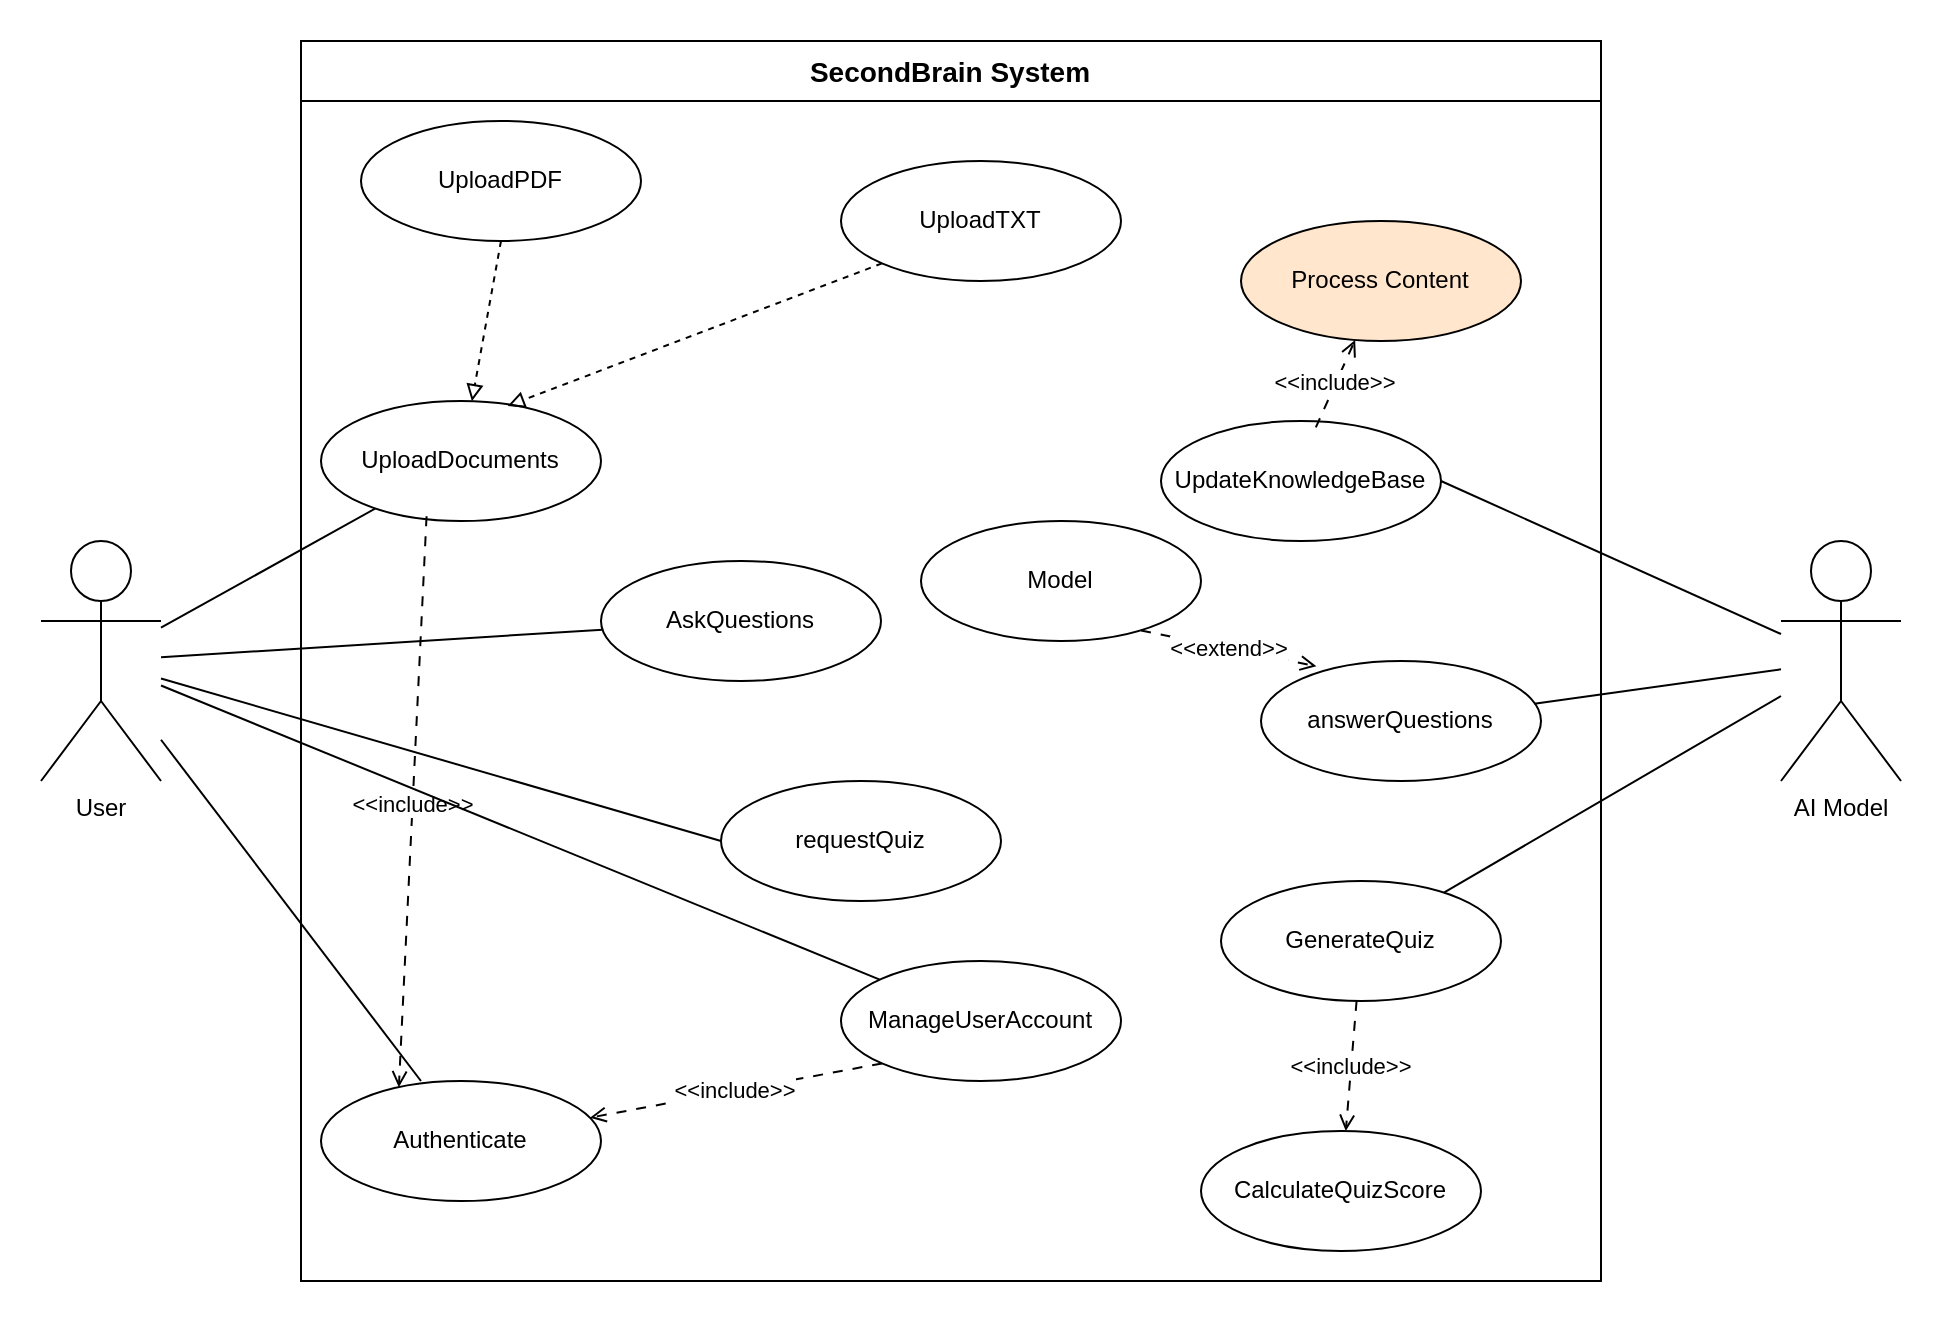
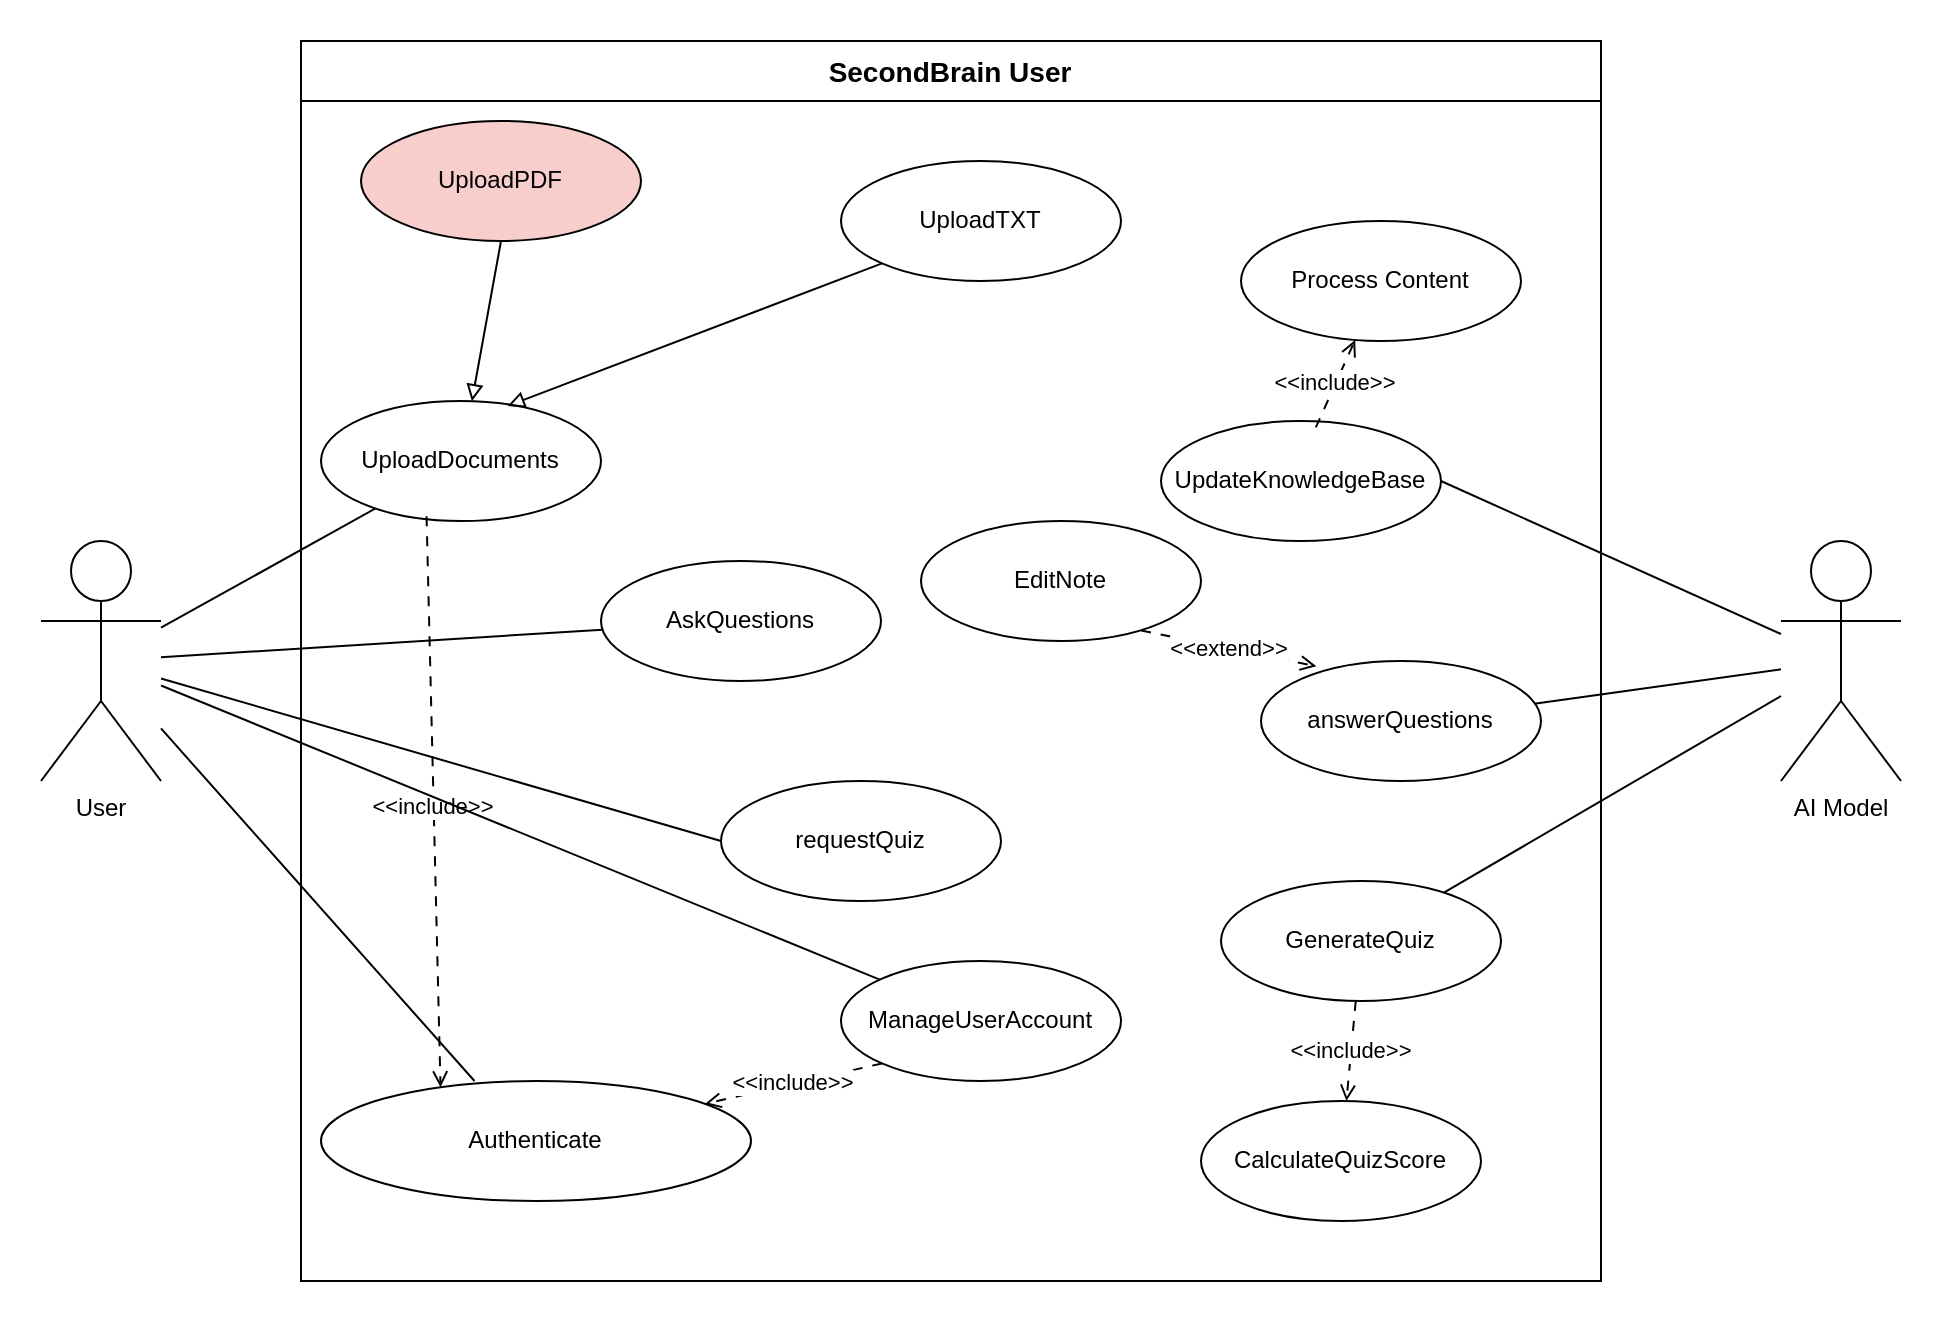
node "SecondBrain System": label "SecondBrain System" -> "SecondBrain User"
node "UploadPDF": fillcolor #ffffff -> #f8cecc
node "Process Content": fillcolor #ffe6cc -> #ffffff
edge "UploadPDF" -> "UploadDocuments": style dashed -> solid
edge "UploadTXT" -> "UploadDocuments": style dashed -> solid
node "Model": label "Model" -> "EditNote"
node "Authenticate": size 280x120 -> 430x120
node "CalculateQuizScore": moved (1341, 1191) -> (1341, 1161)
